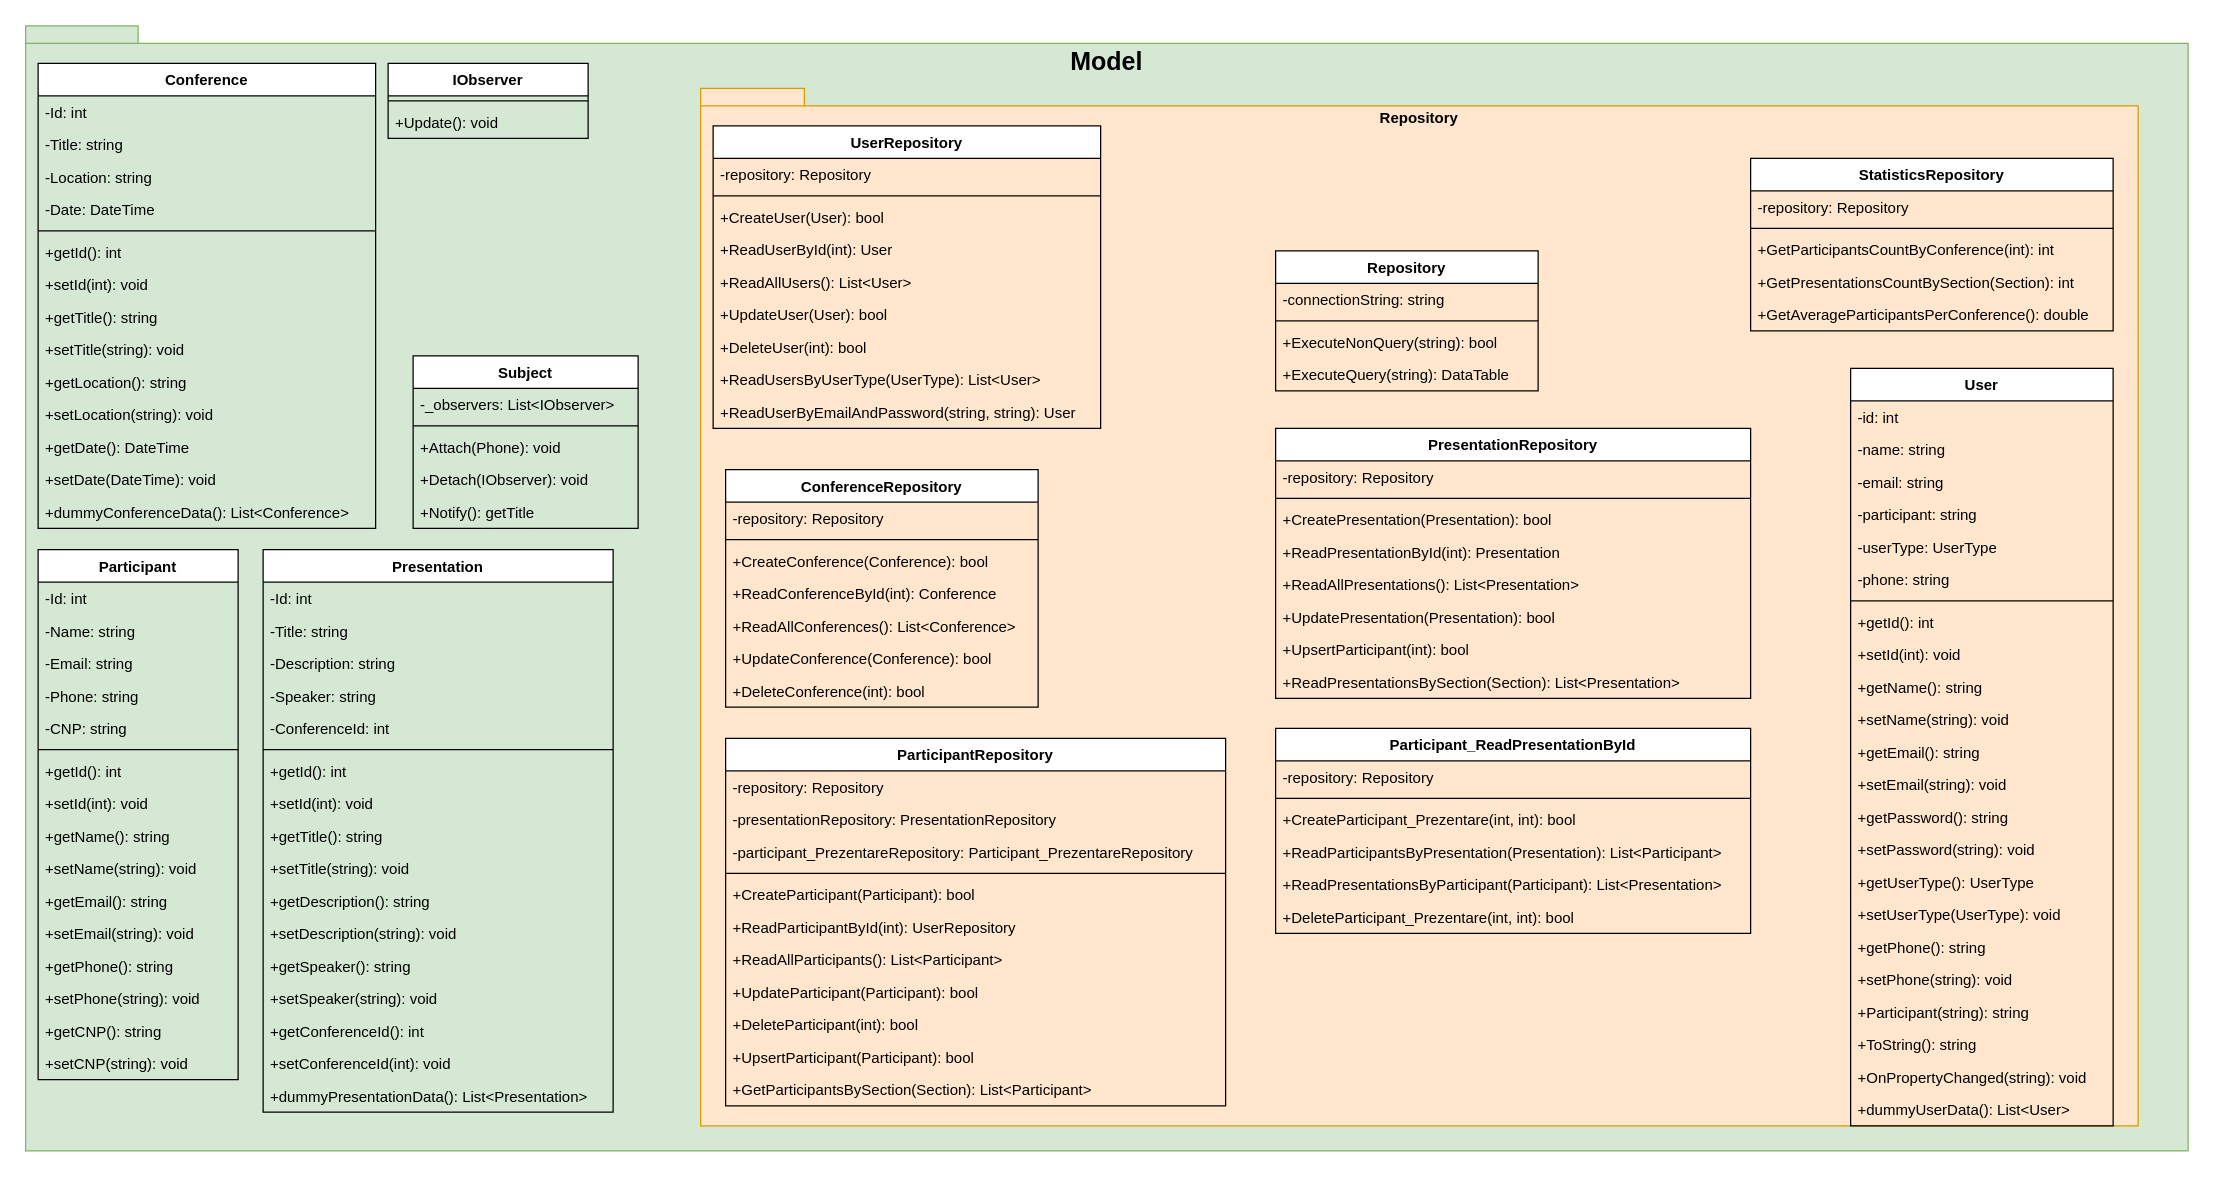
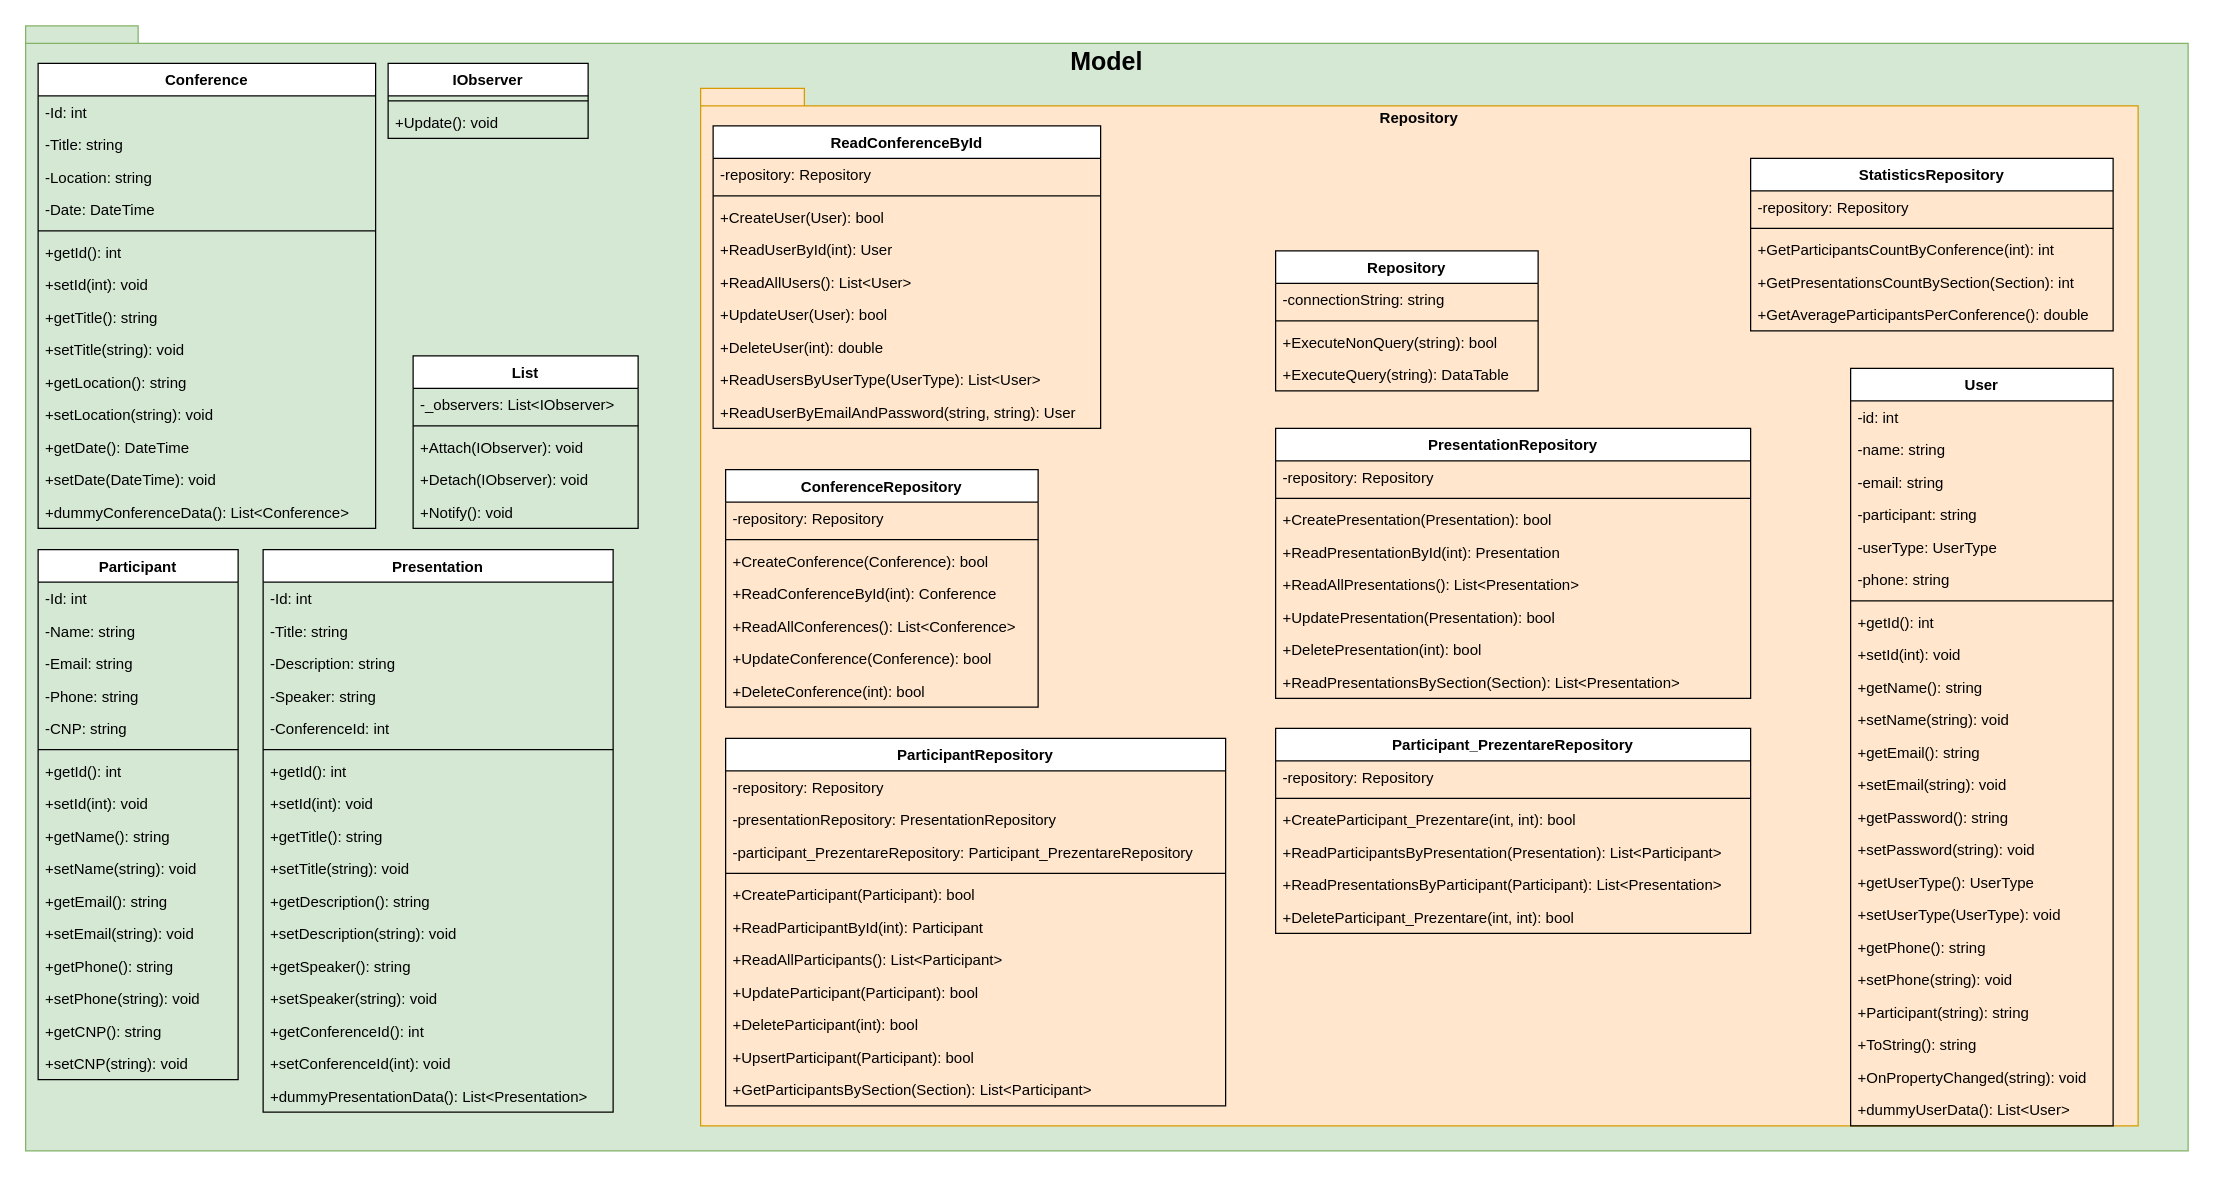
node "UserRepository": label "UserRepository" -> "ReadConferenceById"
node "+DeleteUser(int): bool": label "+DeleteUser(int): bool" -> "+DeleteUser(int): double"
node "Subject": label "Subject" -> "List"
node "+Attach(Phone): void": label "+Attach(Phone): void" -> "+Attach(IObserver): void"
node "+Notify(): getTitle": label "+Notify(): getTitle" -> "+Notify(): void"
node "+UpsertParticipant(int): bool": label "+UpsertParticipant(int): bool" -> "+DeletePresentation(int): bool"
node "Participant_ReadPresentationById": label "Participant_ReadPresentationById" -> "Participant_PrezentareRepository"
node "+ReadParticipantById(int): UserRepository": label "+ReadParticipantById(int): UserRepository" -> "+ReadParticipantById(int): Participant"
